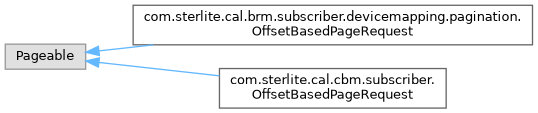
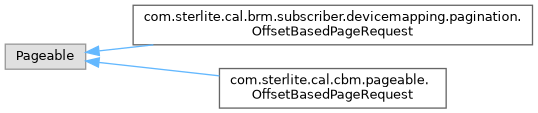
node "com.sterlite.cal.cbm.subscriber. OffsetBasedPageRequest": label "com.sterlite.cal.cbm.subscriber. OffsetBasedPageRequest" -> "com.sterlite.cal.cbm.pageable. OffsetBasedPageRequest"
